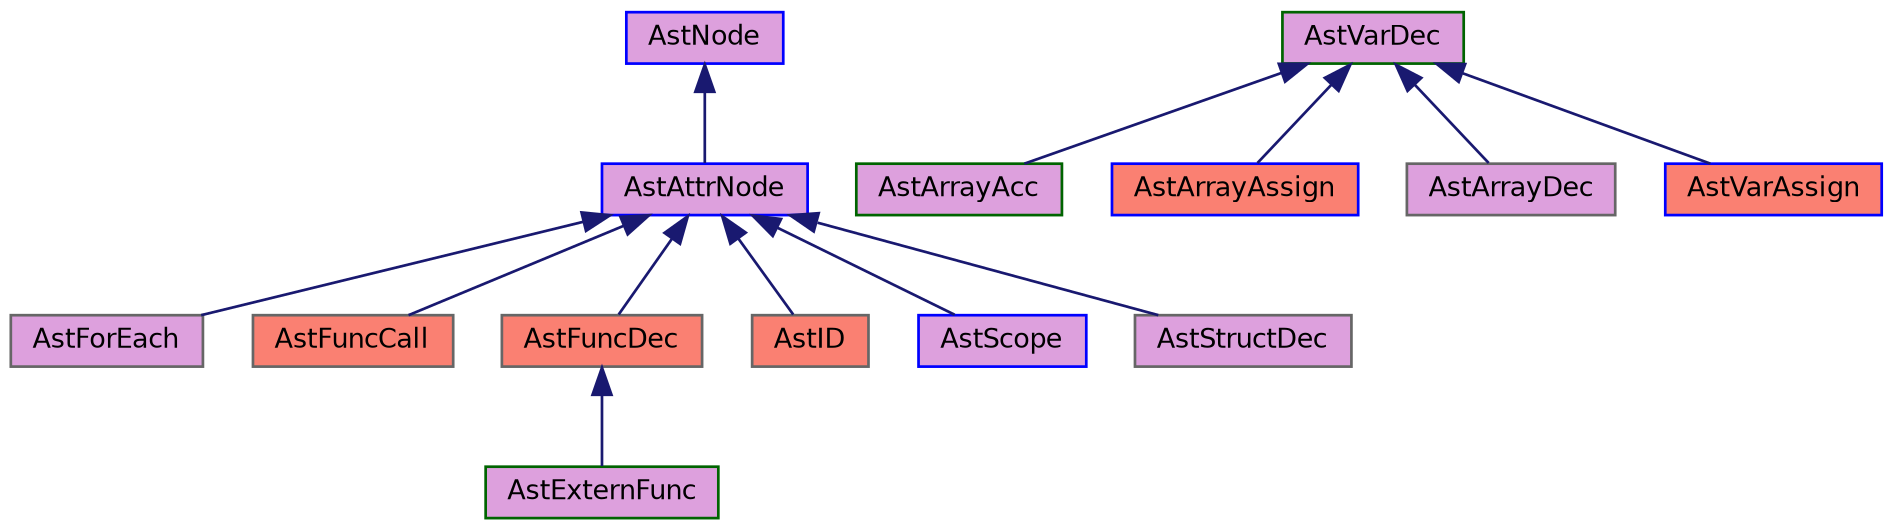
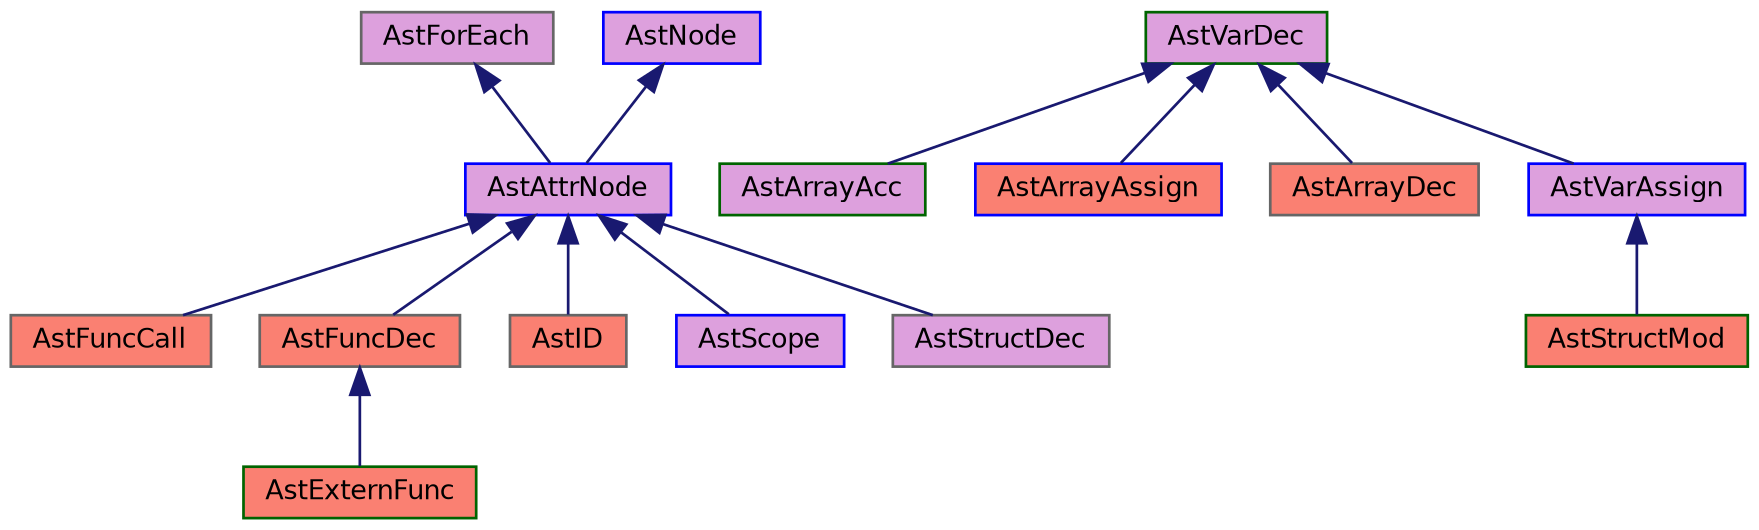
node "AstArrayDec": fillcolor plum -> salmon
node "AstVarAssign": fillcolor salmon -> plum
edge "AstForEach" -> "AstAttrNode": reversed
node "AstStructMod": added
node "AstExternFunc": fillcolor plum -> salmon
